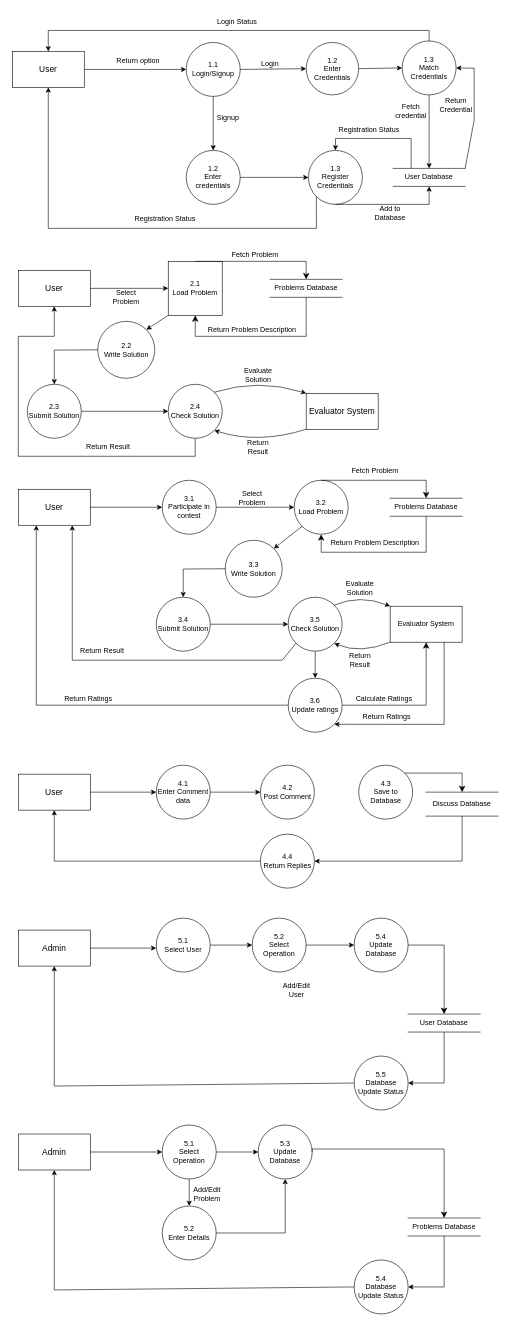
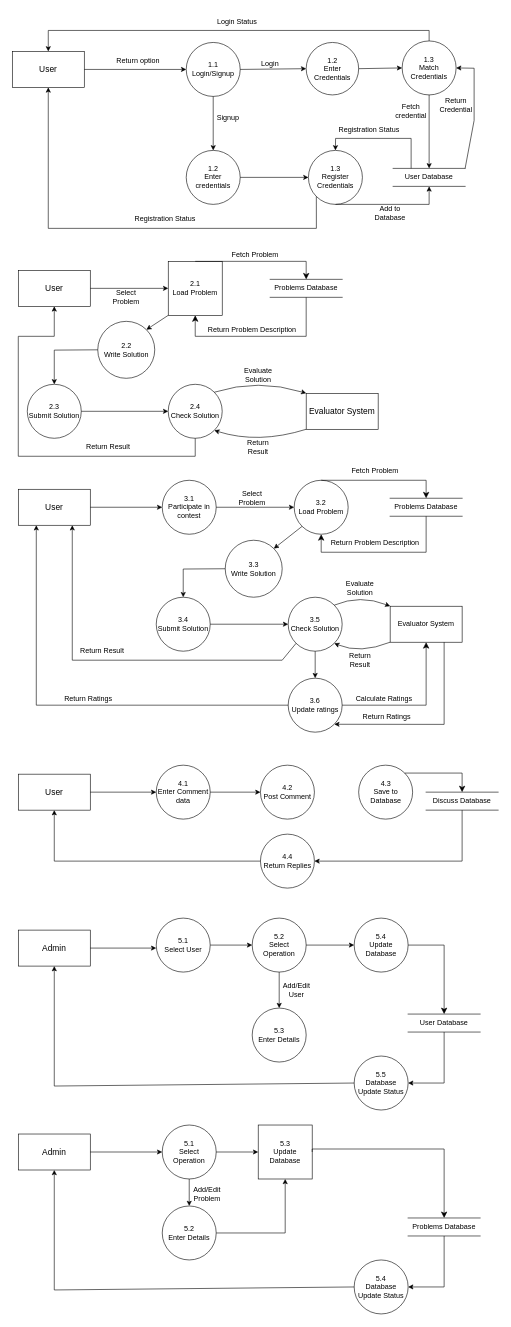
node "Discuss Database": size 72x24 -> 72x18
edge "5.2 Select Operation" -> "5.3 Enter Details": added
node "5.3 Enter Details": added
node "5.3 Update Database": shape ellipse -> rectangle
